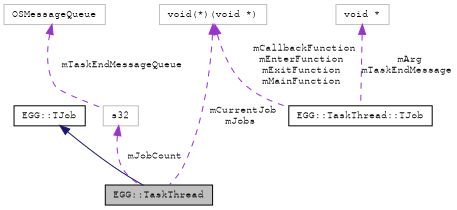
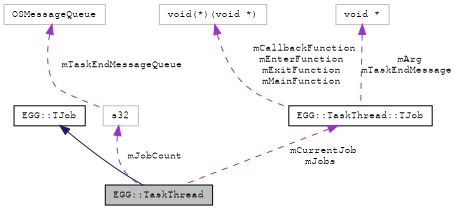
edge "EGG::TaskThread" -> "void(*)(void *)": now "EGG::TaskThread" -> "EGG::TaskThread::TJob"
